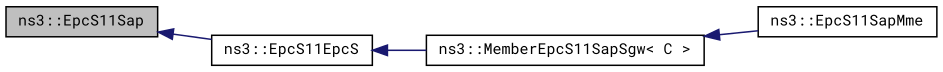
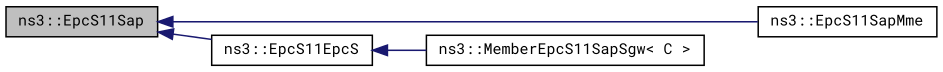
edge "ns3::EpcS11SapMme" -> "ns3::MemberEpcS11SapSgw< C >": now "ns3::EpcS11SapMme" -> "ns3::EpcS11Sap"
